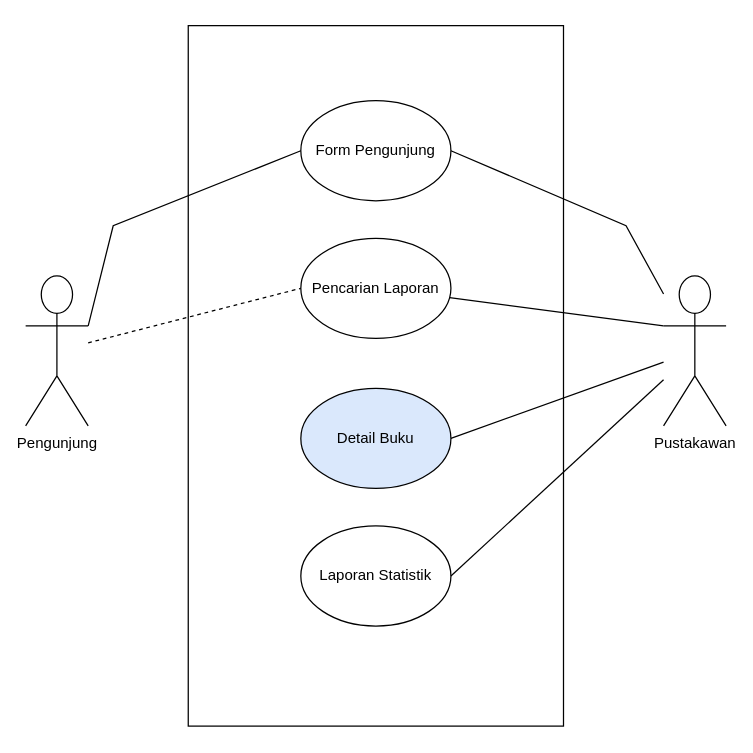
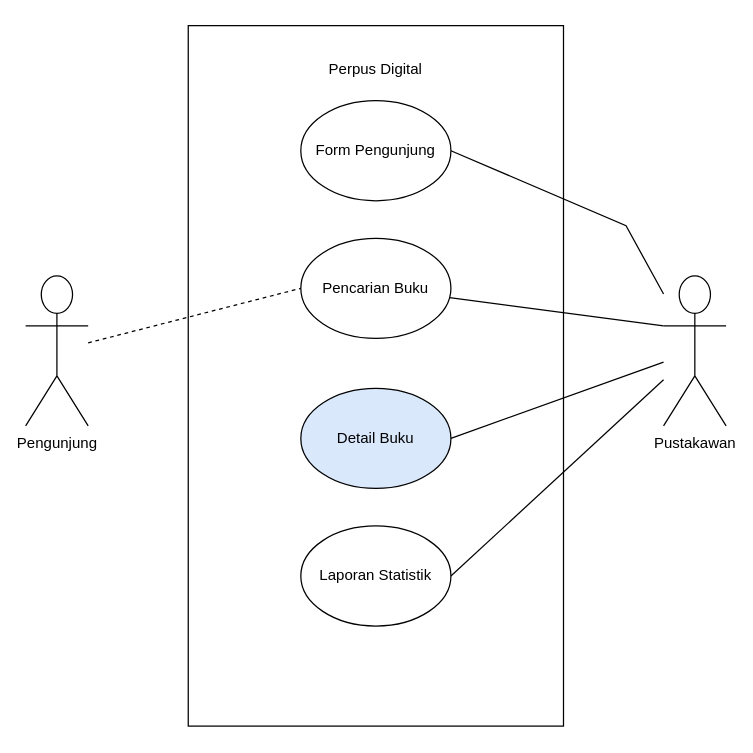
node "Perpus Digital": added
edge "Form Pengunjung" -- "Pengunjung": removed
node "Pencarian Laporan": label "Pencarian Laporan" -> "Pencarian Buku"
